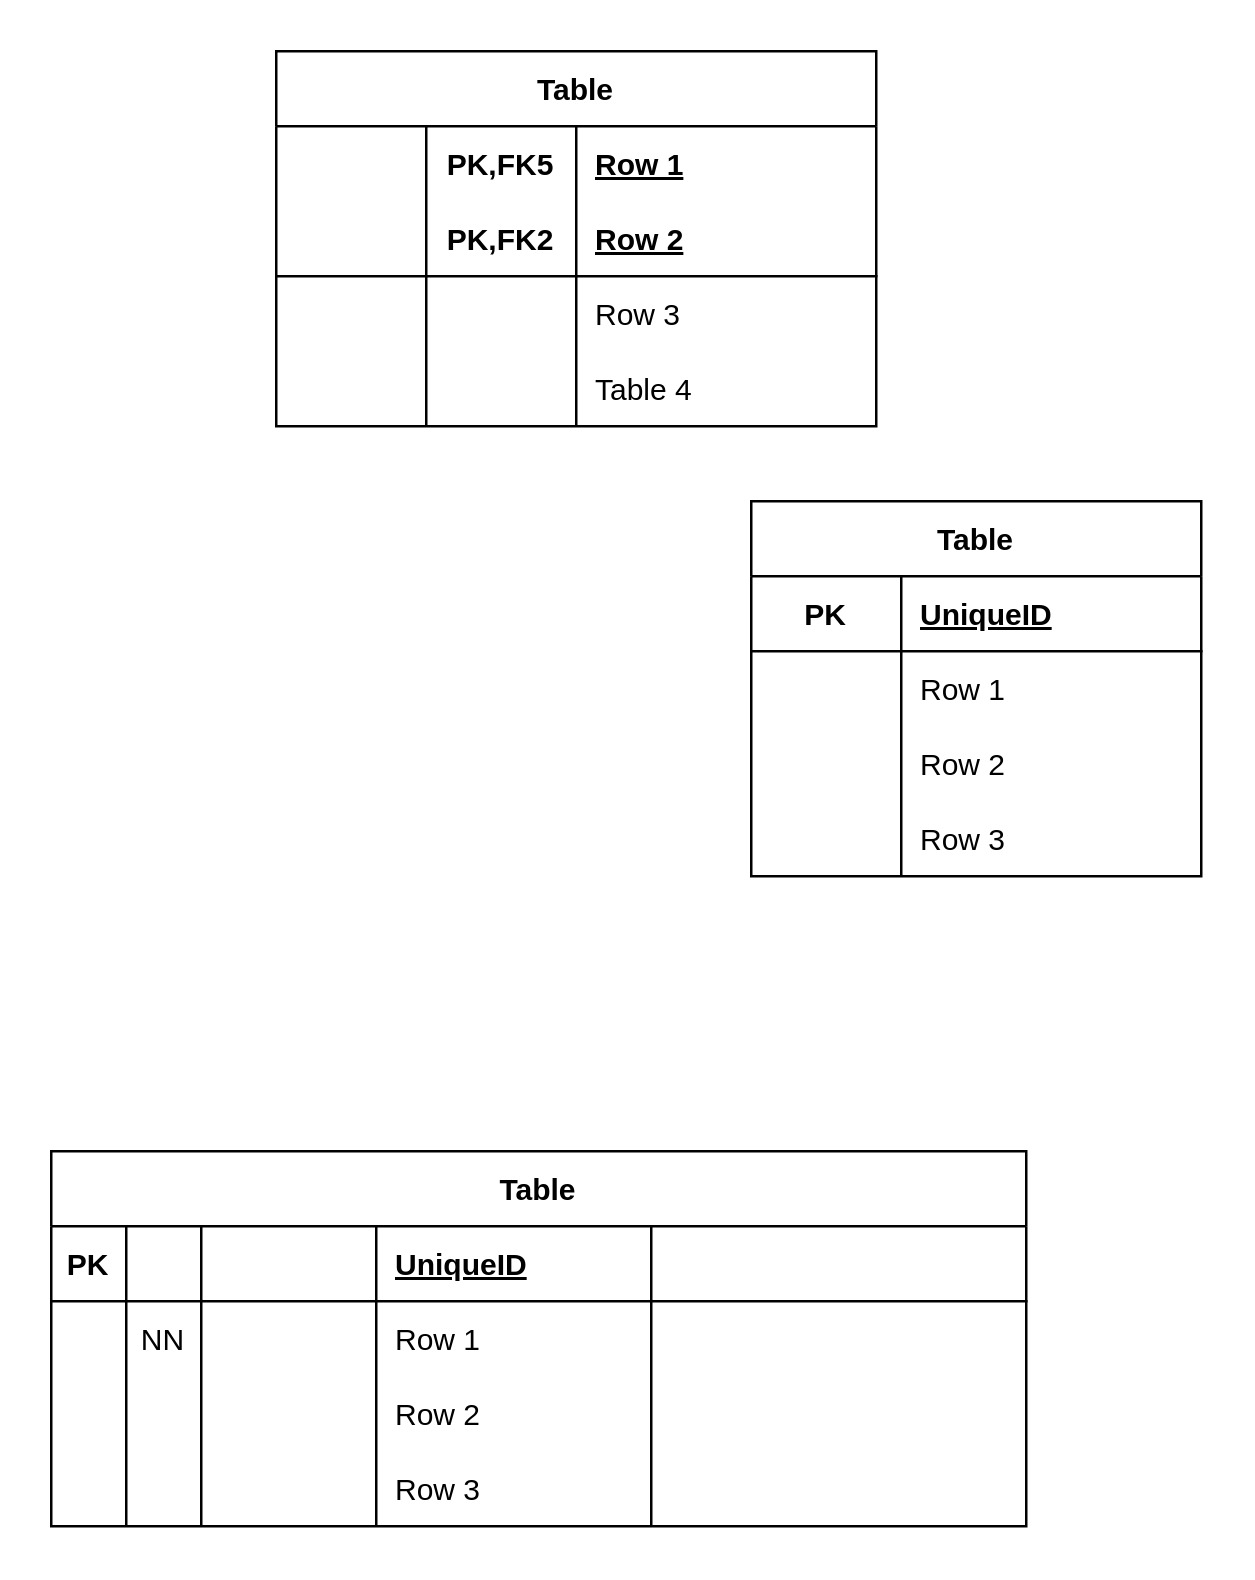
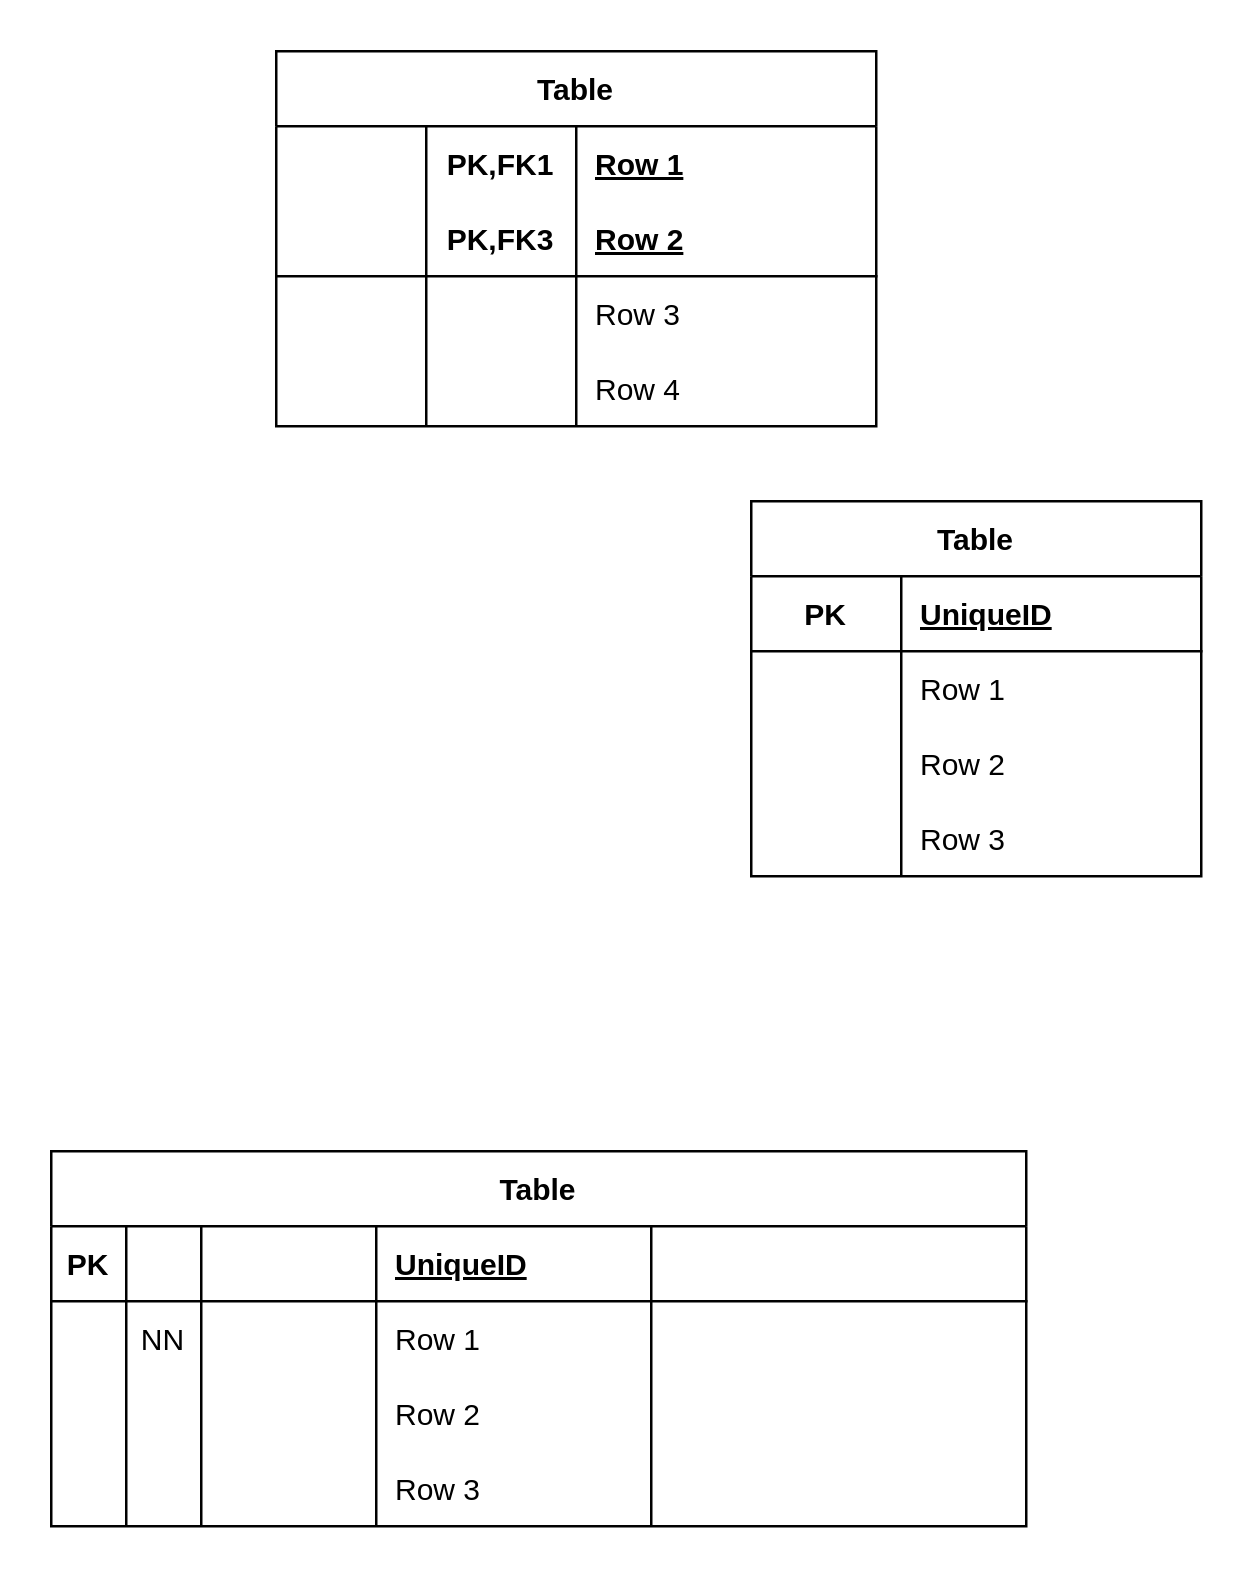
node "PK,FK5": label "PK,FK5" -> "PK,FK1"
node "PK,FK2": label "PK,FK2" -> "PK,FK3"
node "Table 4": label "Table 4" -> "Row 4"
